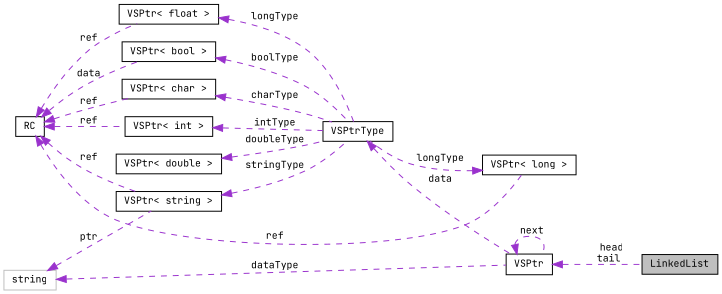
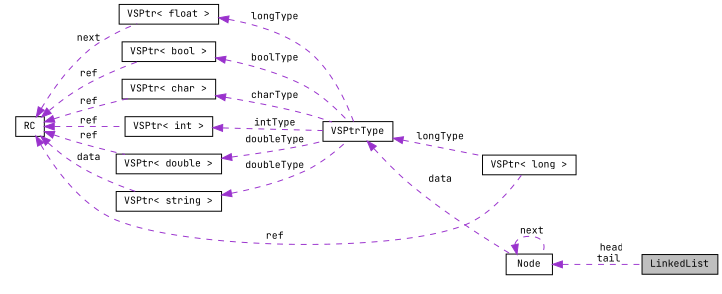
edge "VSPtr< float >" -> "RC": label " ref" -> " next"
edge "VSPtr< bool >" -> "RC": label " data" -> " ref"
edge "VSPtr< double >" -> "RC": added, label "ref"
edge "VSPtr< string >" -> "RC": label " ref" -> " data"
edge "VSPtrType" -> "VSPtr< string >": label " stringType" -> " doubleType"
edge "VSPtrType" -> "VSPtr< long >": reversed
node "VSPtr": label "VSPtr" -> "Node"
node "string": removed
